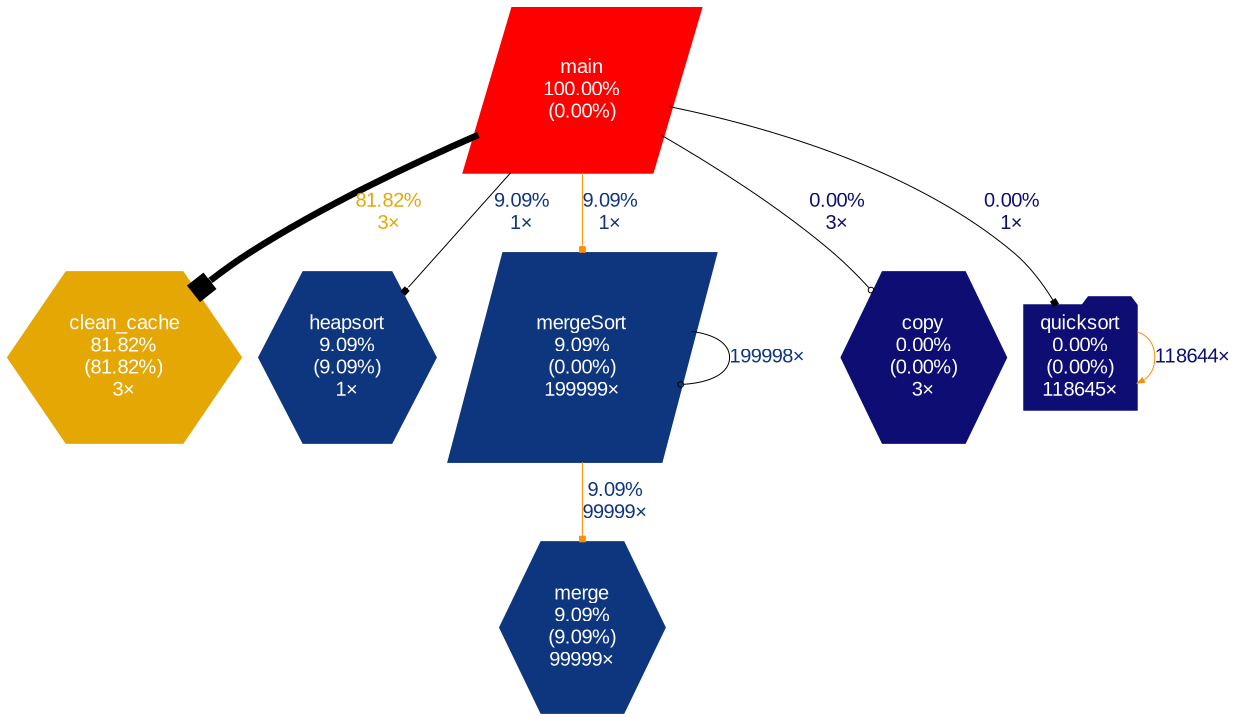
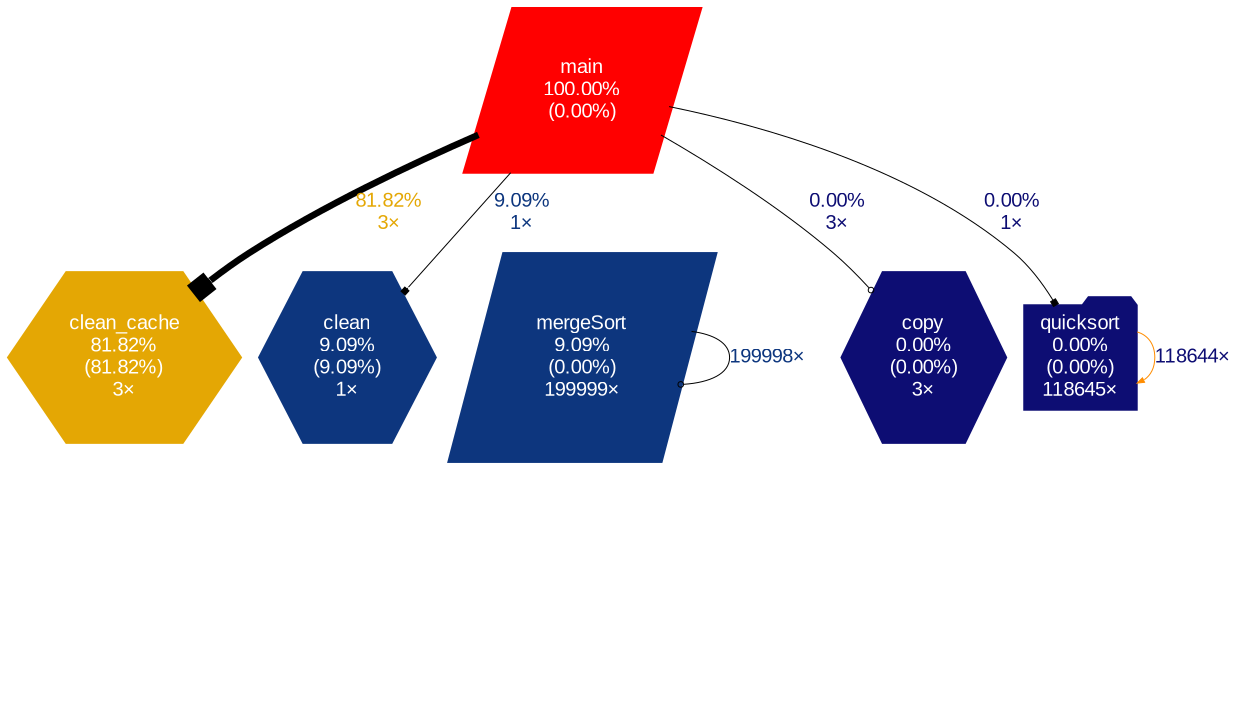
edge "main 100.00% (0.00%)" -> "mergeSort 9.09% (0.00%) 199999×": removed, label "9.09% 1×"
node "heapsort 9.09% (9.09%) 1×": label "heapsort 9.09% (9.09%) 1×" -> "clean 9.09% (9.09%) 1×"
node "merge 9.09% (9.09%) 99999×": removed
